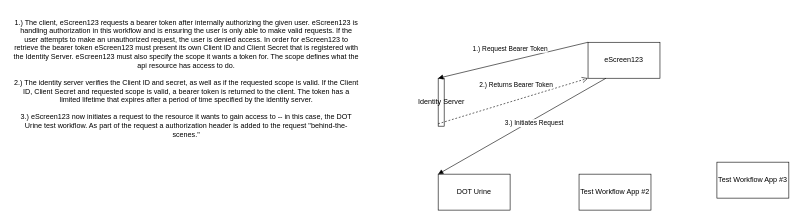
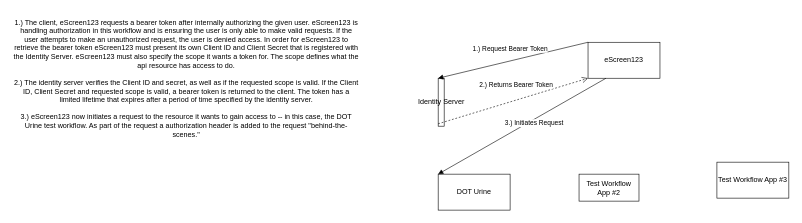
node "Test Workflow App #2": size 72x36 -> 60x27
